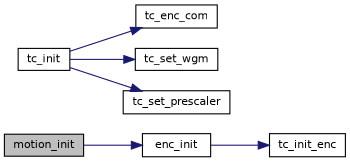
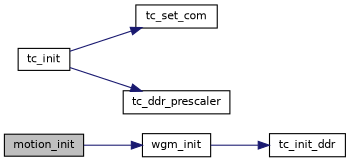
node "tc_enc_com": label "tc_enc_com" -> "tc_set_com"
node "tc_set_wgm": removed
node "tc_set_prescaler": label "tc_set_prescaler" -> "tc_ddr_prescaler"
node "enc_init": label "enc_init" -> "wgm_init"
node "tc_init_enc": label "tc_init_enc" -> "tc_init_ddr"
